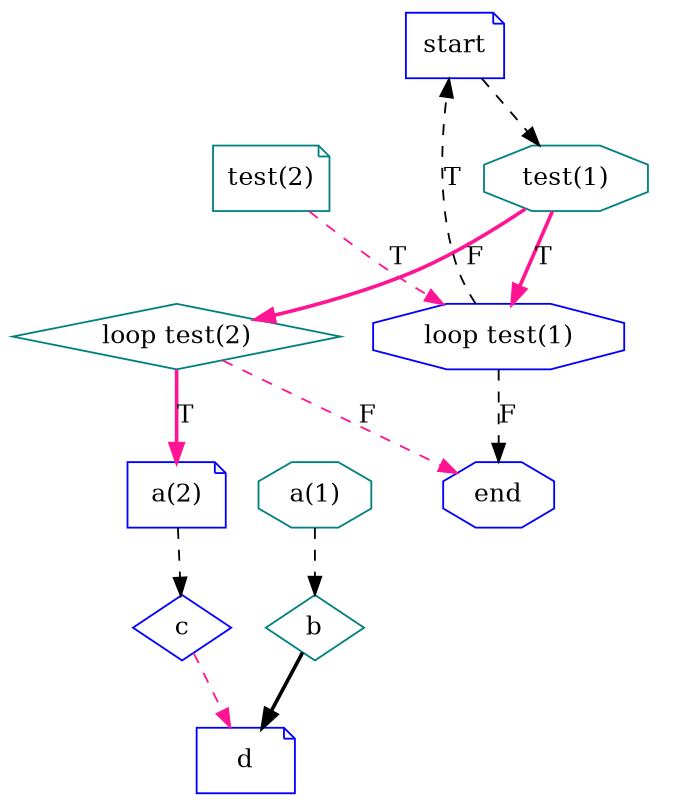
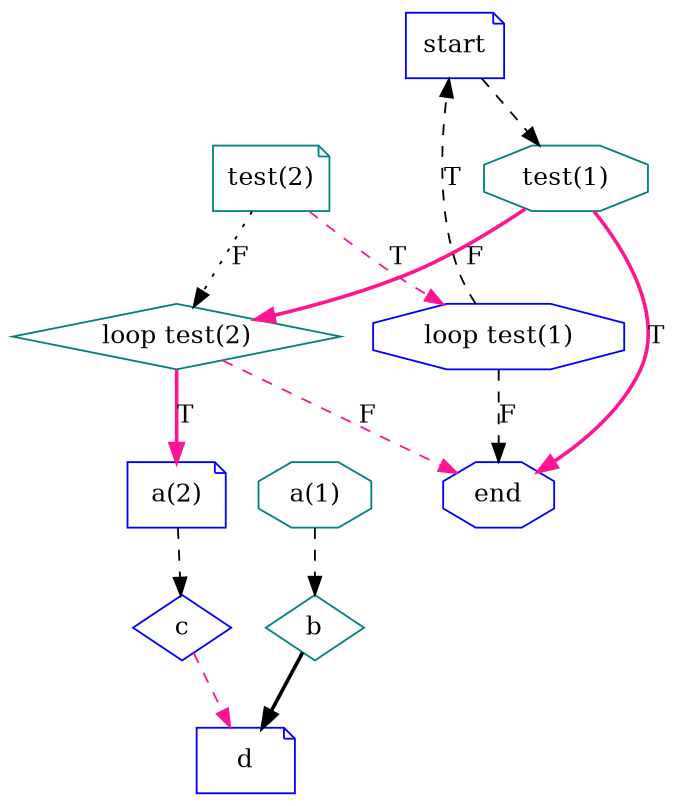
edge "test(1)" -> "loop test(1)": now "test(1)" -> "end"
edge "test(2)" -> "loop test(2)": added, label "F"
